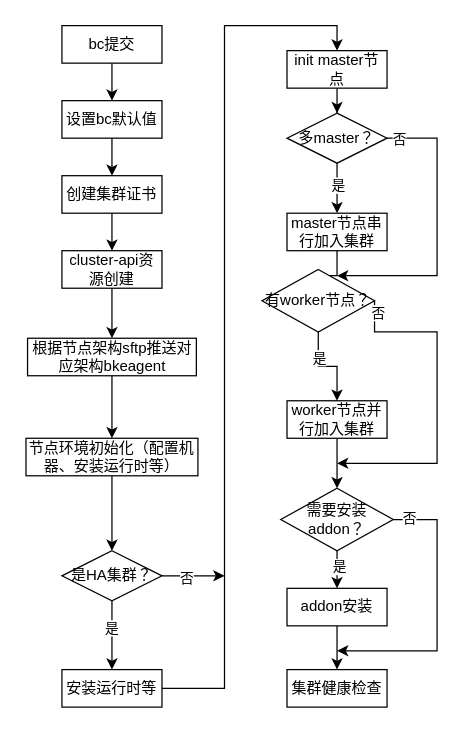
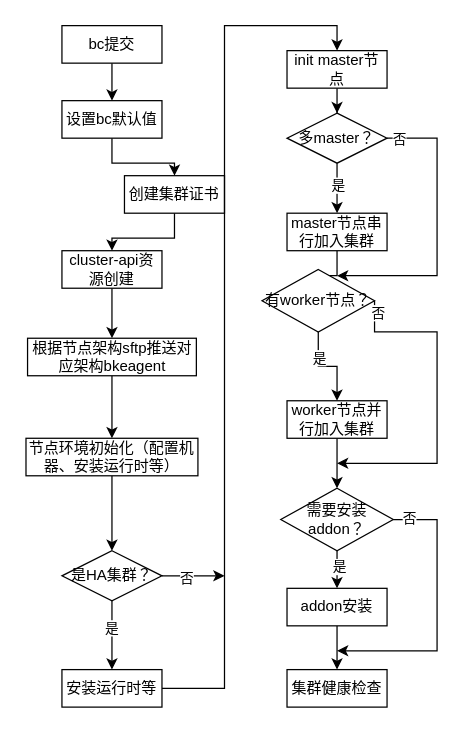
node "创建集群证书": moved (112, 194) -> (174, 194)
